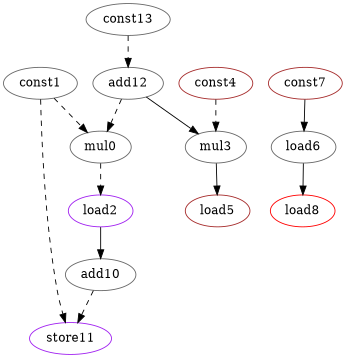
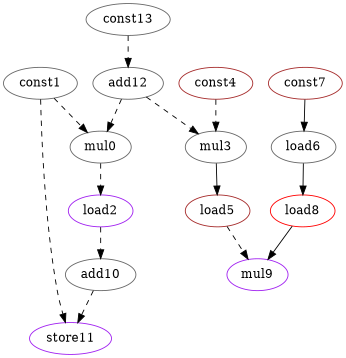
edge "add12" -> "mul3": style solid -> dashed
edge "load2" -> "add10": style solid -> dashed
node "mul9": added
